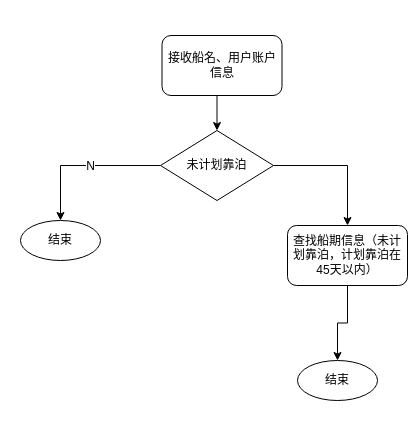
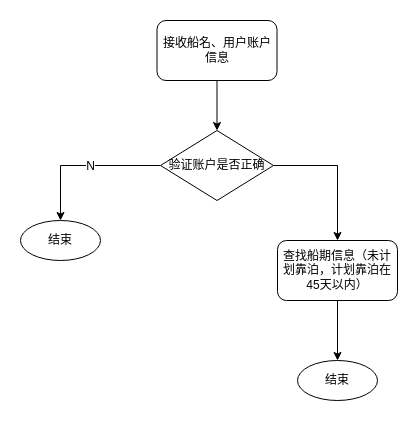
node "接收船名、用户账户信息": moved (222, 66) -> (217, 51)
node "未计划靠泊": label "未计划靠泊" -> "验证账户是否正确"
node "查找船期信息（未计划靠泊，计划靠泊在45天以内）": moved (348, 256) -> (338, 271)
